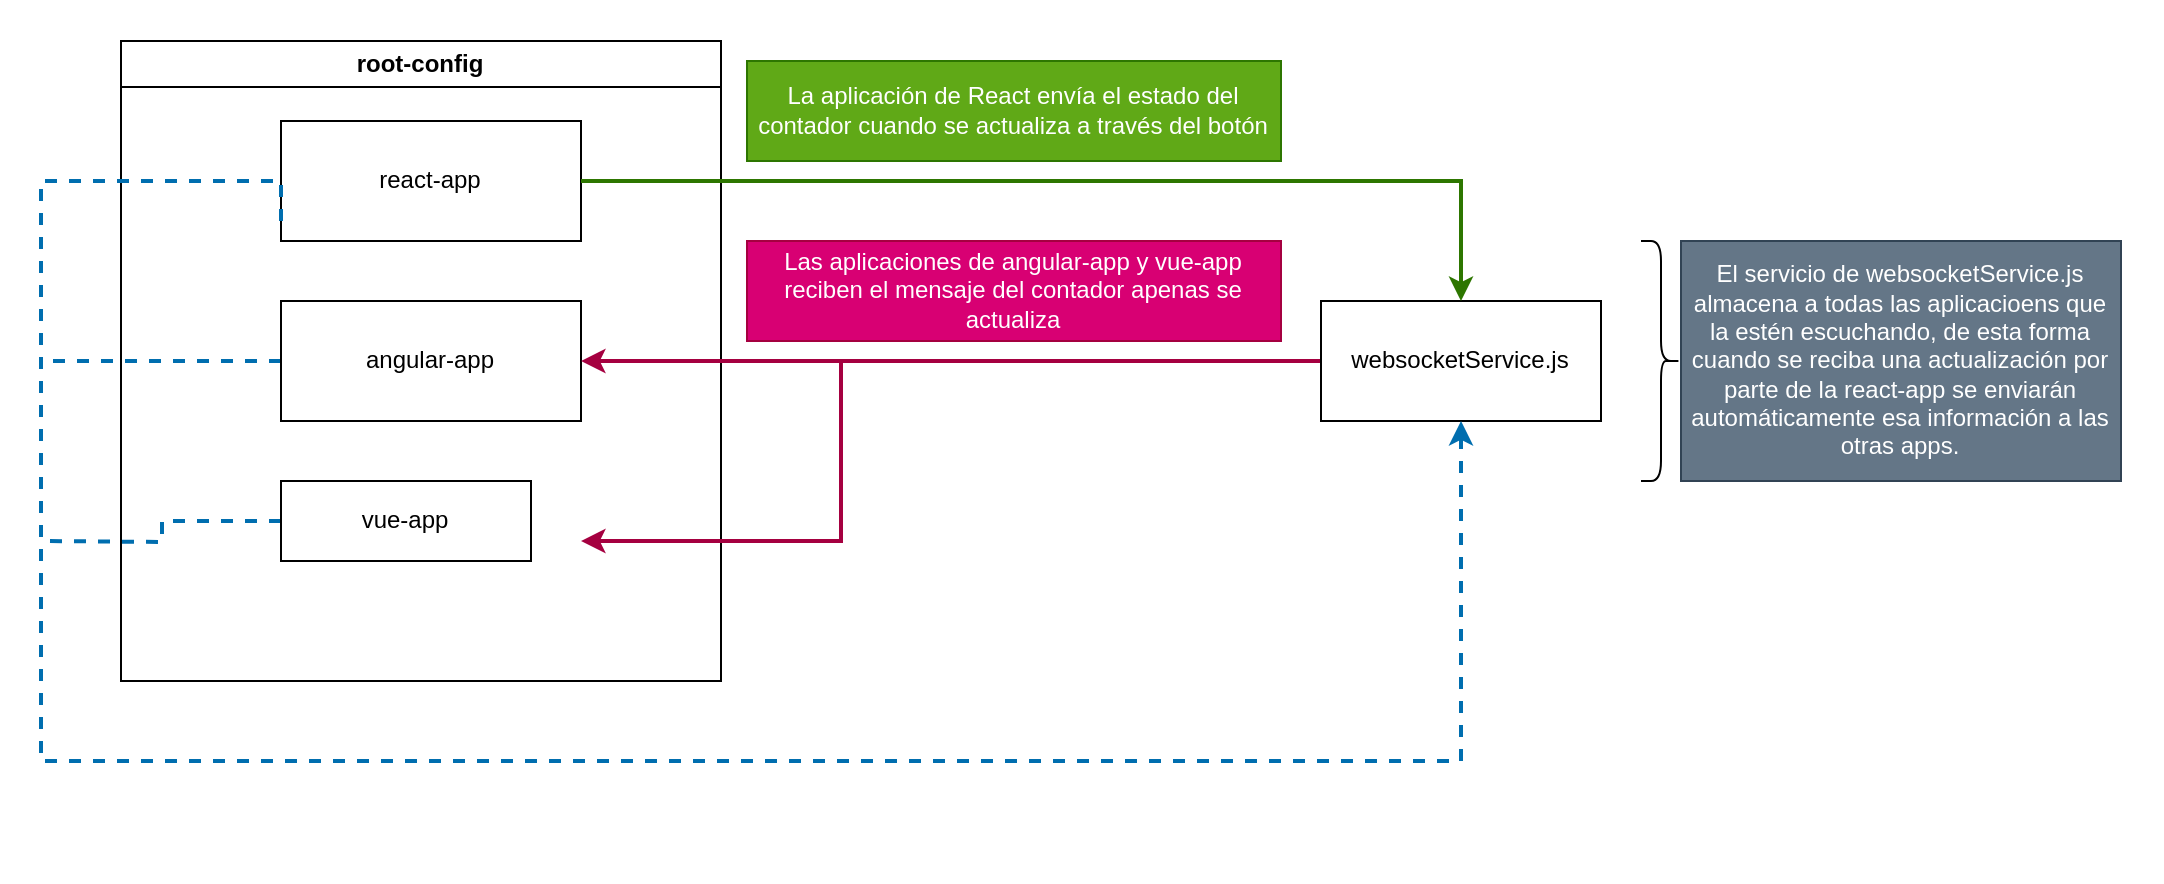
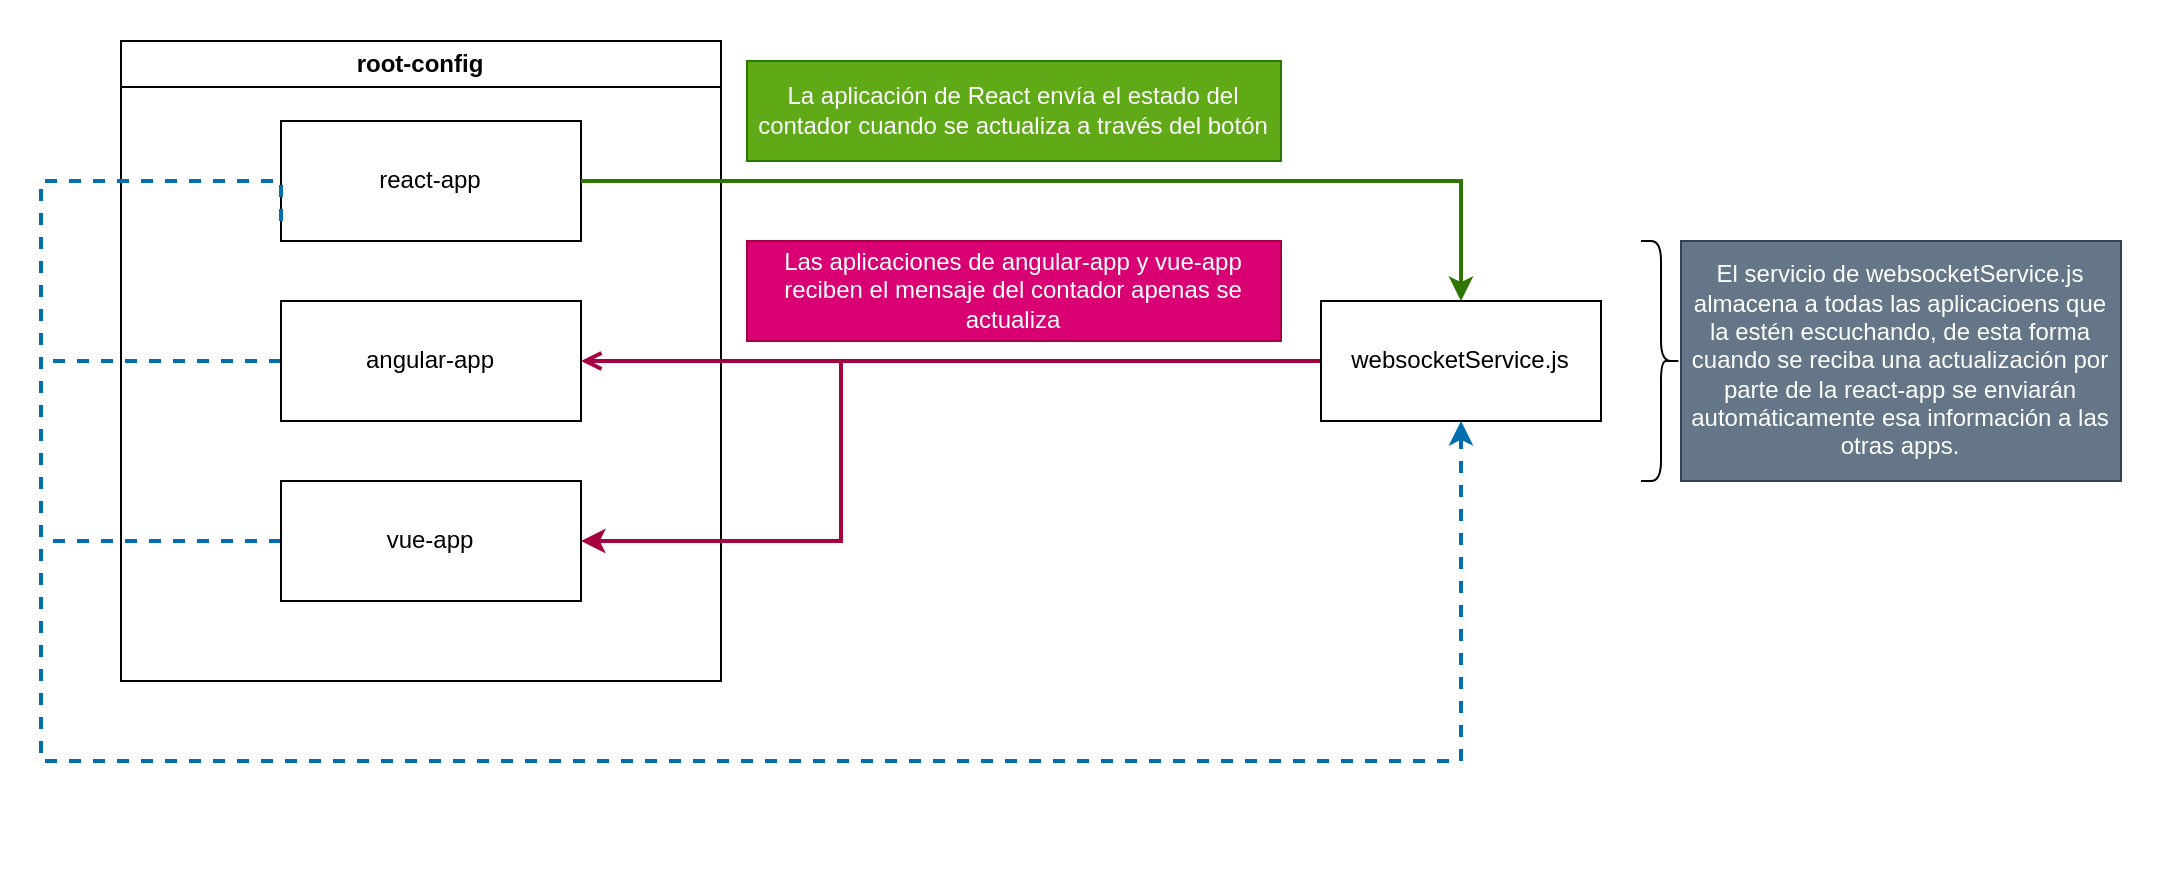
edge "websocketService.js" -> "angular-app": arrowhead classic -> open
node "vue-app": size 250x80 -> 300x120
